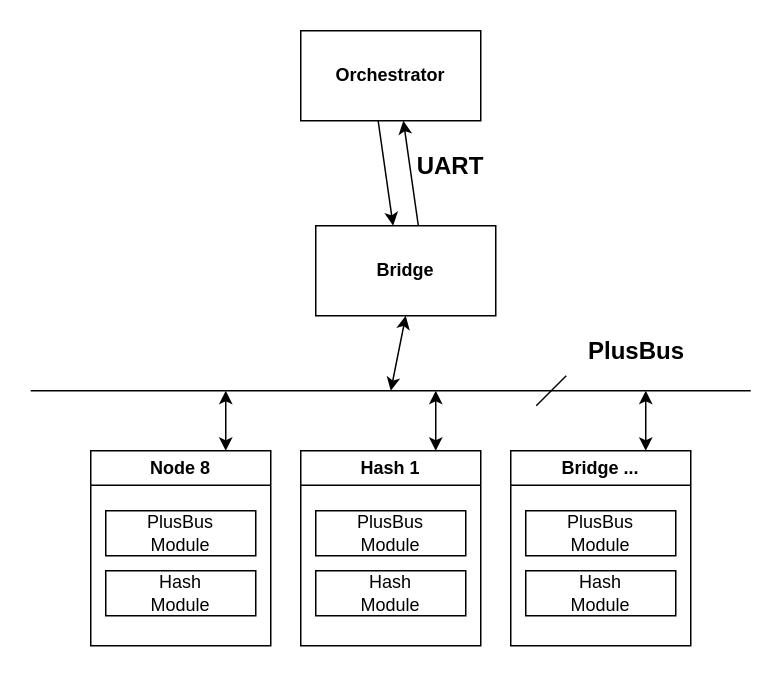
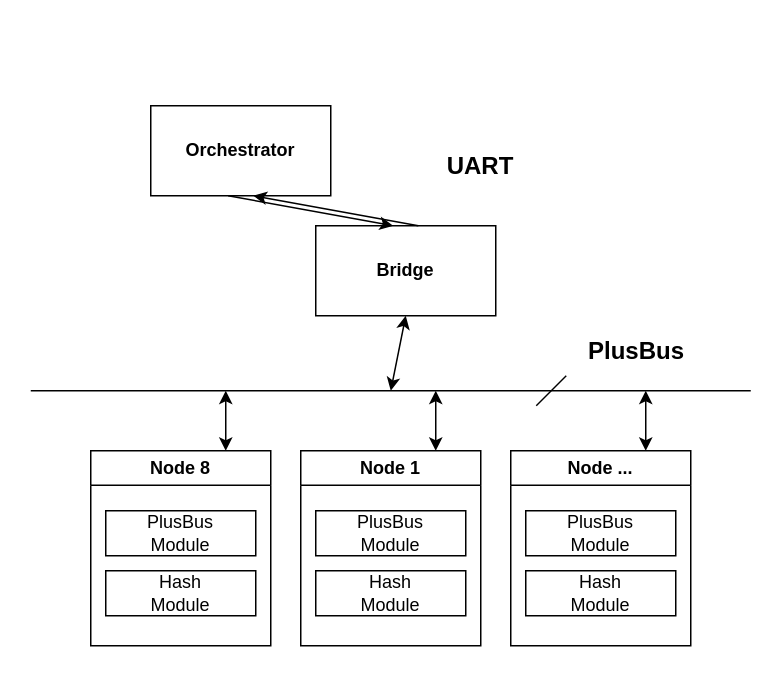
node "Orchestrator": moved (391, 76) -> (241, 151)
node "UART": moved (451, 166) -> (481, 166)
node "Hash 1": label "Hash 1" -> "Node 1"
node "Bridge ...": label "Bridge ..." -> "Node ..."
